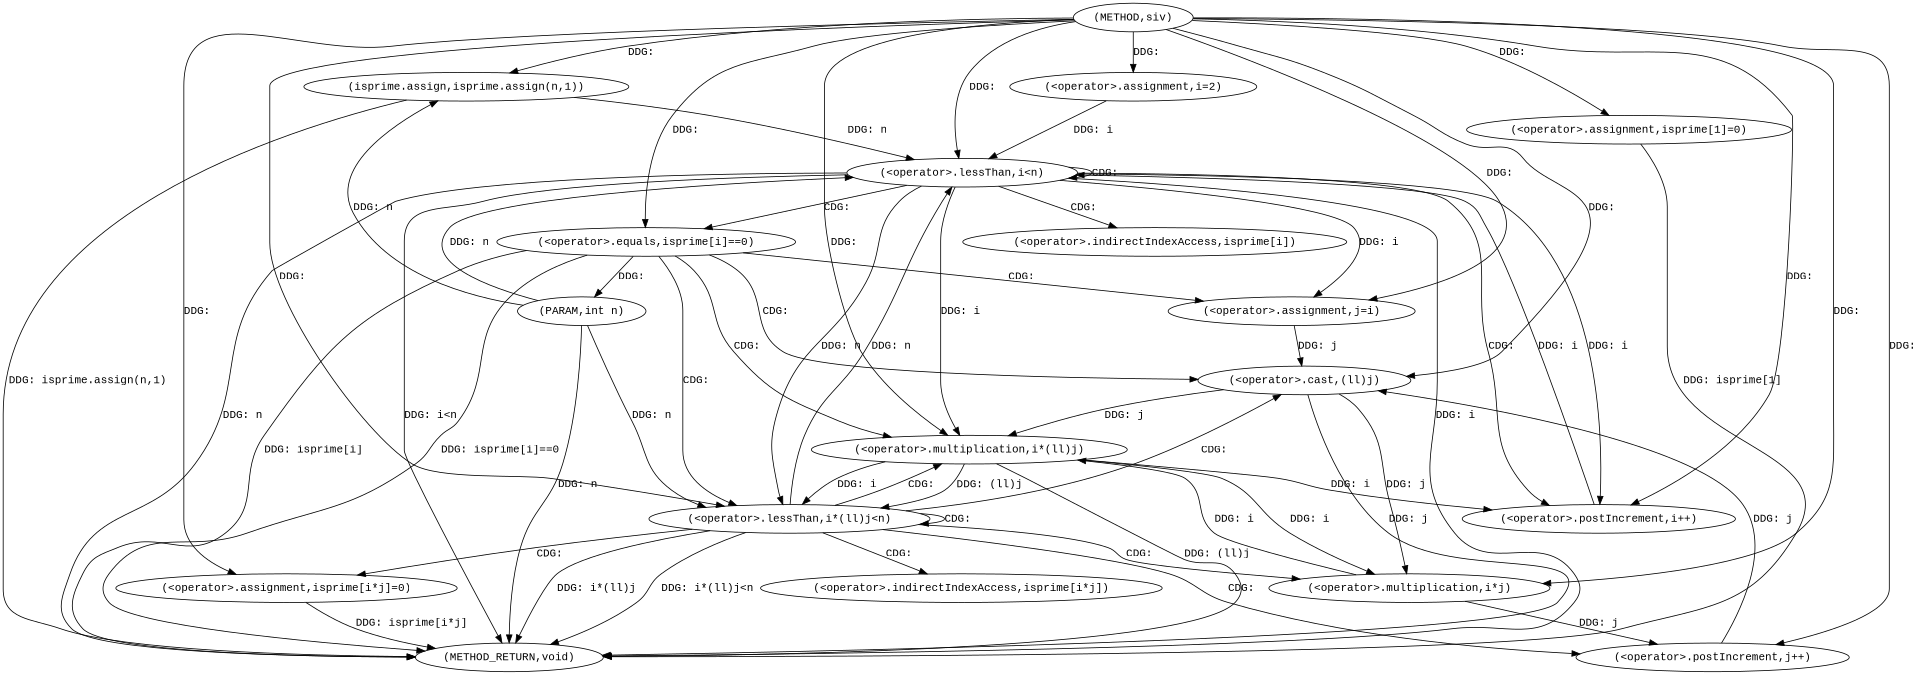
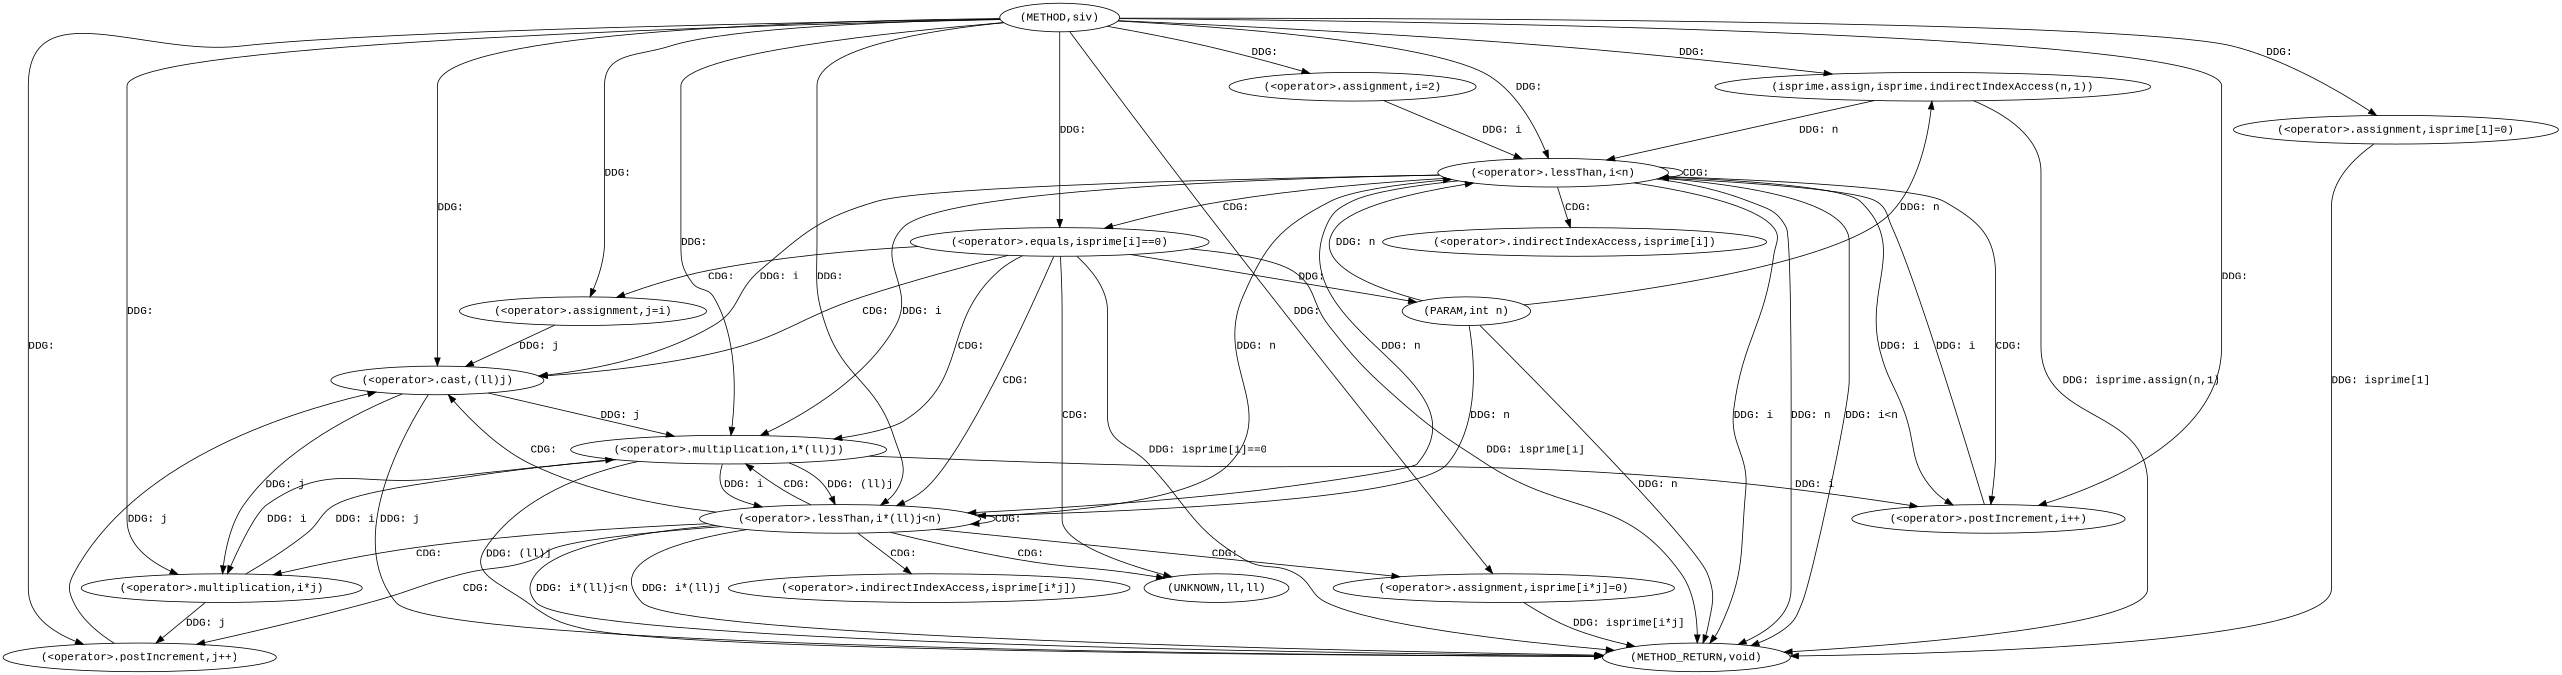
node "(isprime.assign,isprime.assign(n,1))": label "(isprime.assign,isprime.assign(n,1))" -> "(isprime.assign,isprime.indirectIndexAccess(n,1))"
edge "(<operator>.lessThan,i<n)" -> "(<operator>.assignment,j=i)": now "(<operator>.lessThan,i<n)" -> "(<operator>.cast,(ll)j)"
node "(UNKNOWN,ll,ll)": added
